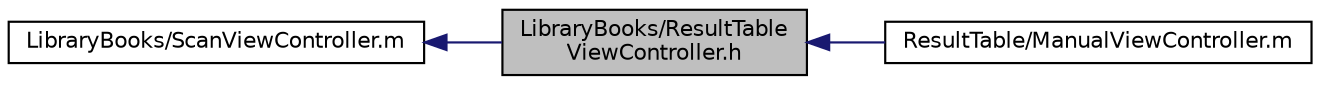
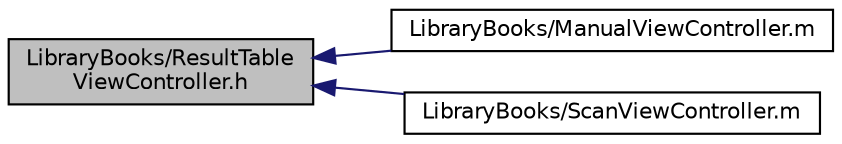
edge "LibraryBooks/ResultTable ViewController.h" -> "LibraryBooks/ScanViewController.m": reversed
node "ResultTable/ManualViewController.m": label "ResultTable/ManualViewController.m" -> "LibraryBooks/ManualViewController.m"
